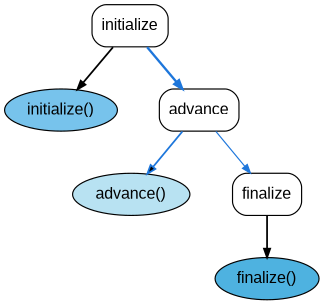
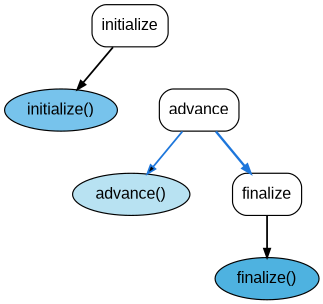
edge "initialize" -> "advance": removed
edge "advance" -> "finalize": style solid -> bold
